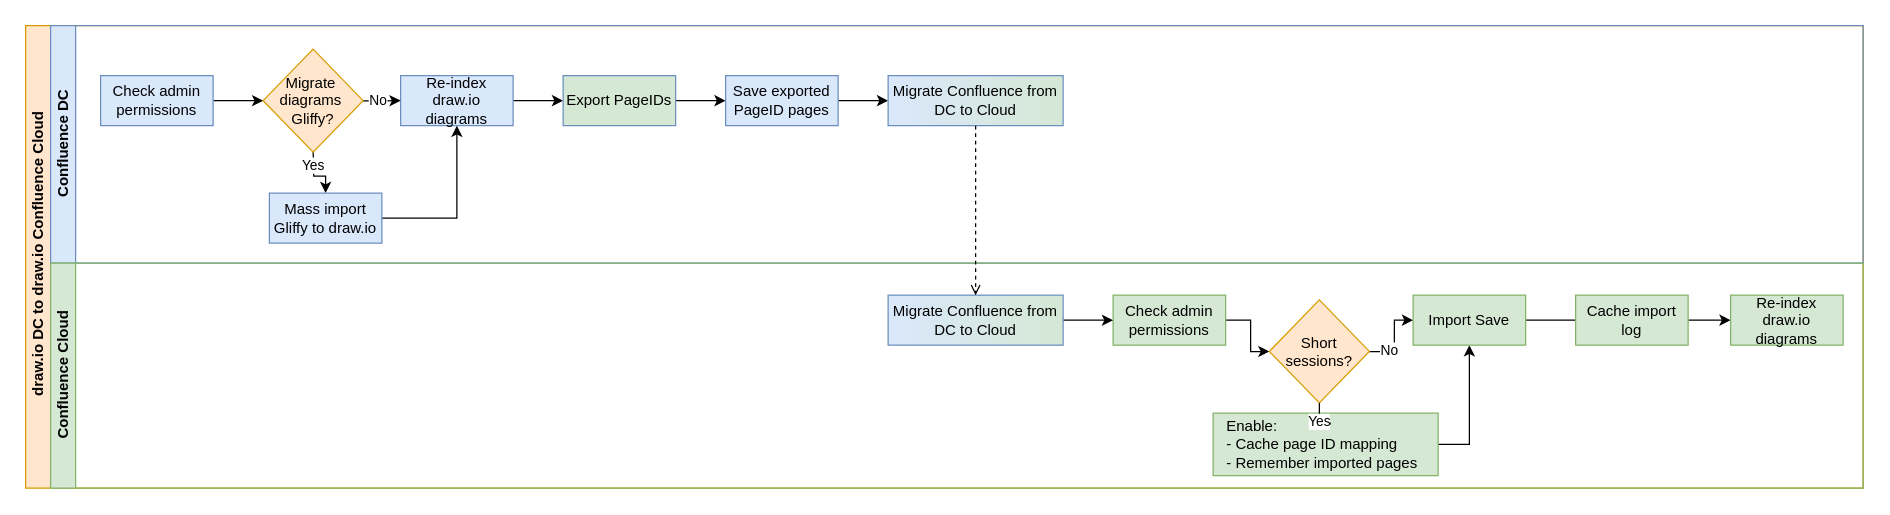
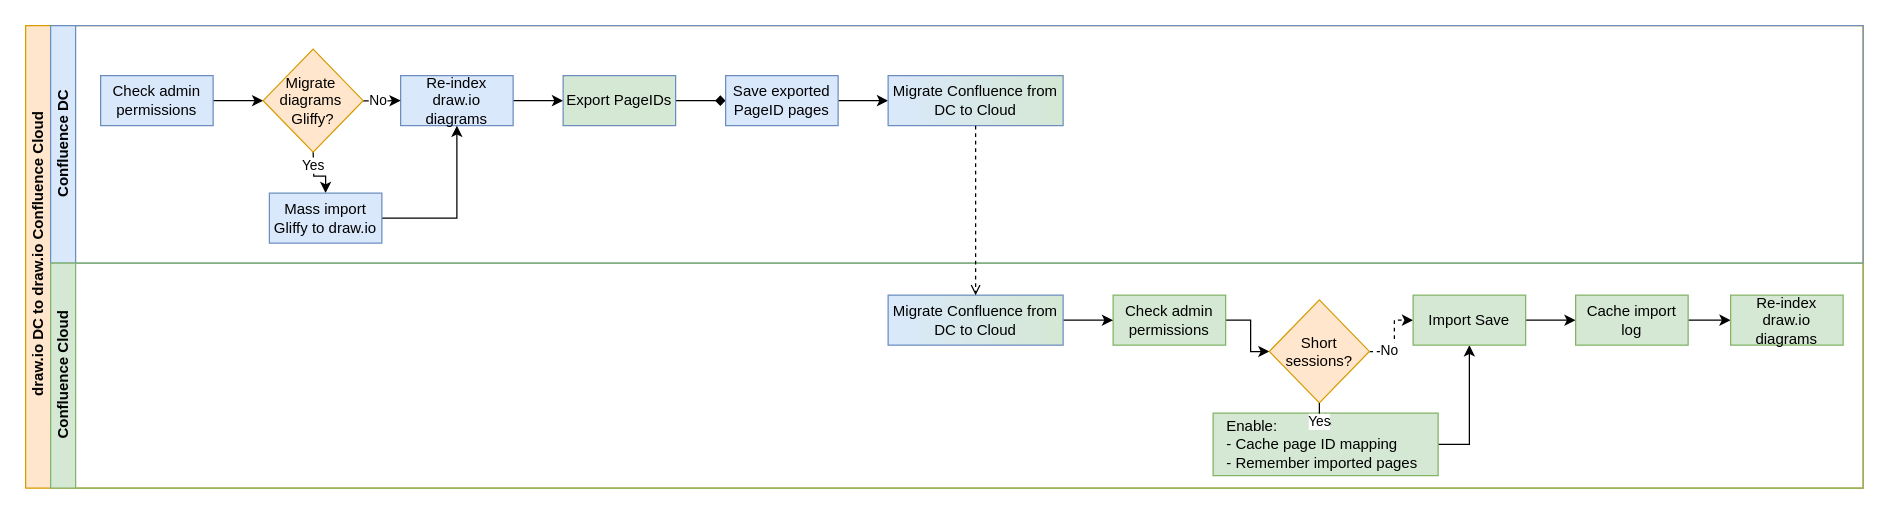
edge "Export PageIDs" -> "Save exported PageID pages": arrowhead classic -> diamond
edge "Import Save" -- "Cache import log": arrowhead none -> classic
edge "Short sessions?" -> "Import Save": style solid -> dashed
